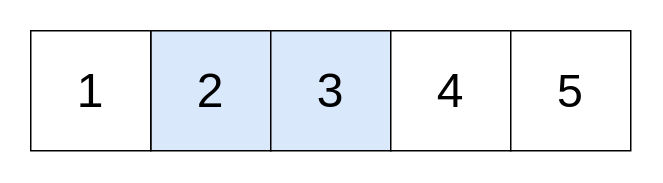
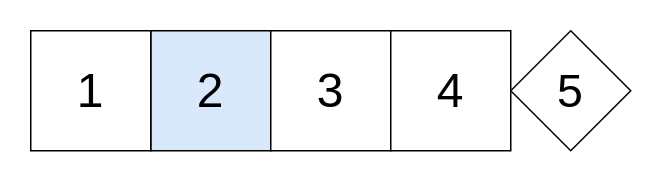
node "3": fillcolor #dae8fc -> #ffffff
node "5": shape rectangle -> diamond
